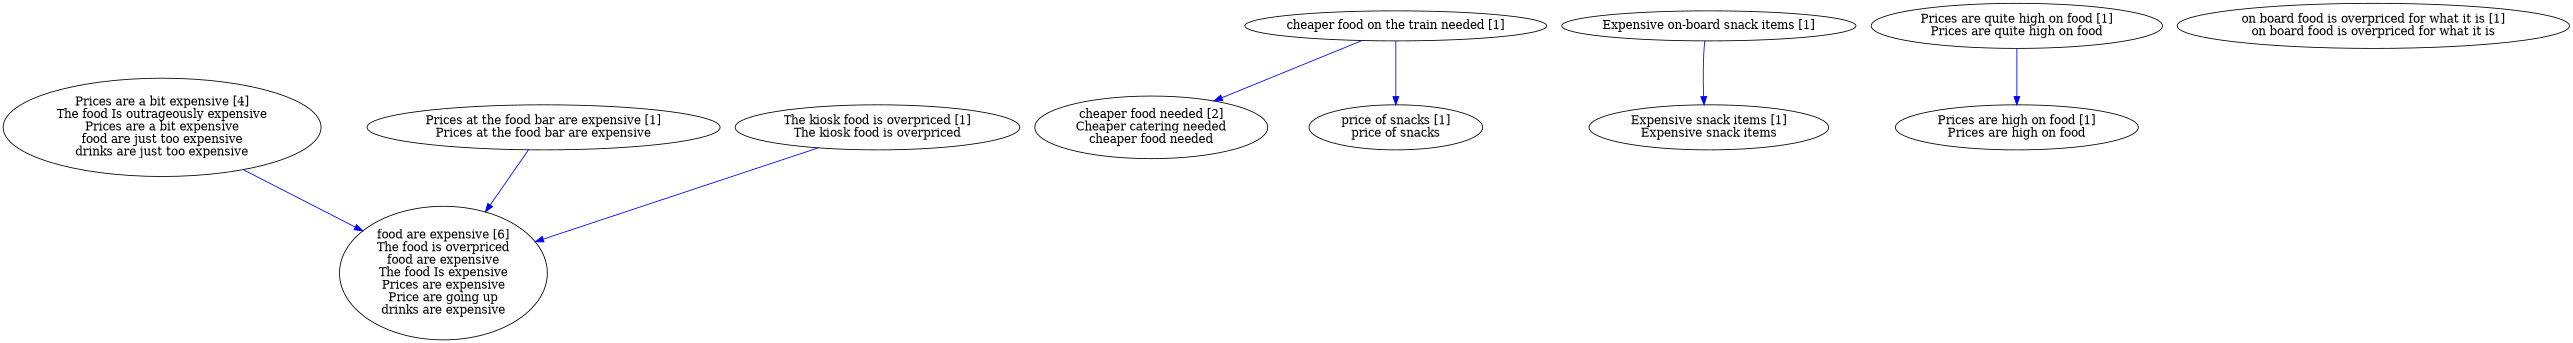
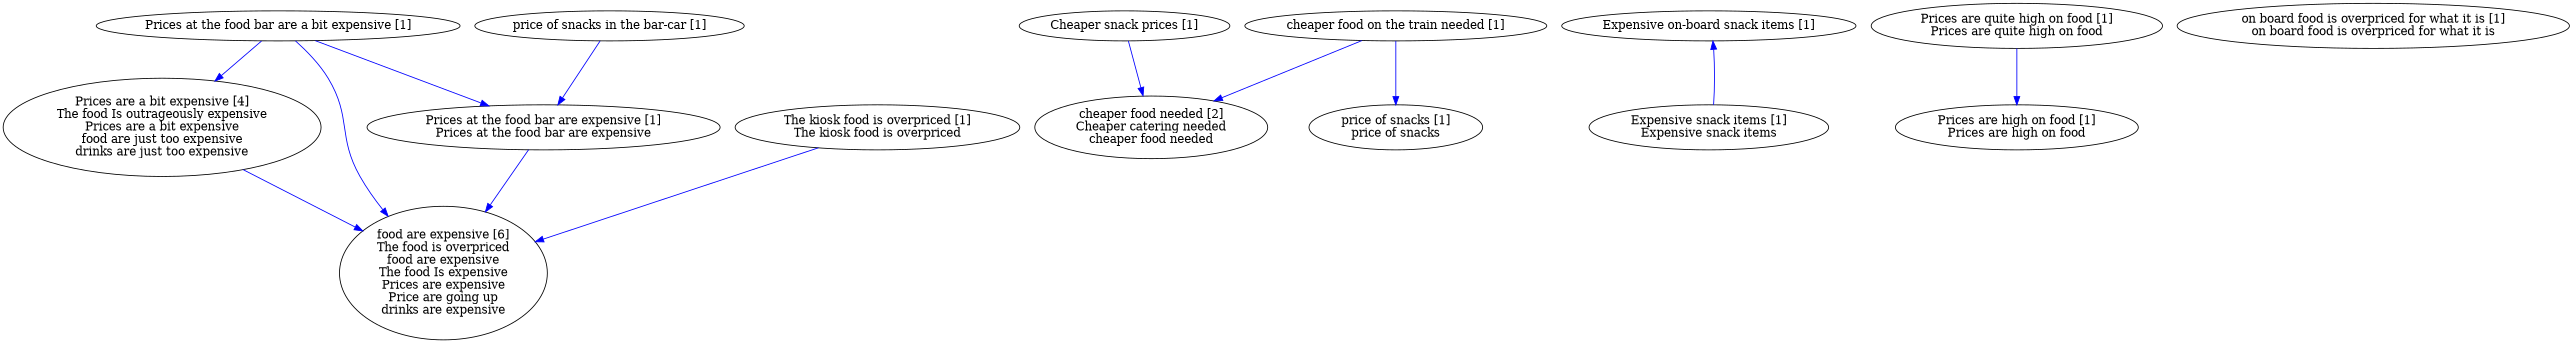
node "Prices at the food bar are a bit expensive [1]": added
node "price of snacks in the bar-car [1]": added
node "Cheaper snack prices [1]": added
edge "Expensive on-board snack items [1]" -> "Expensive snack items [1] Expensive snack items": reversed
